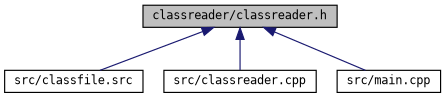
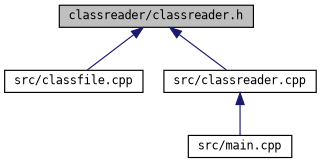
edge "src/main.cpp" -> "classreader/classreader.h": now "src/main.cpp" -> "src/classreader.cpp"
node "src/classfile.src": label "src/classfile.src" -> "src/classfile.cpp"
